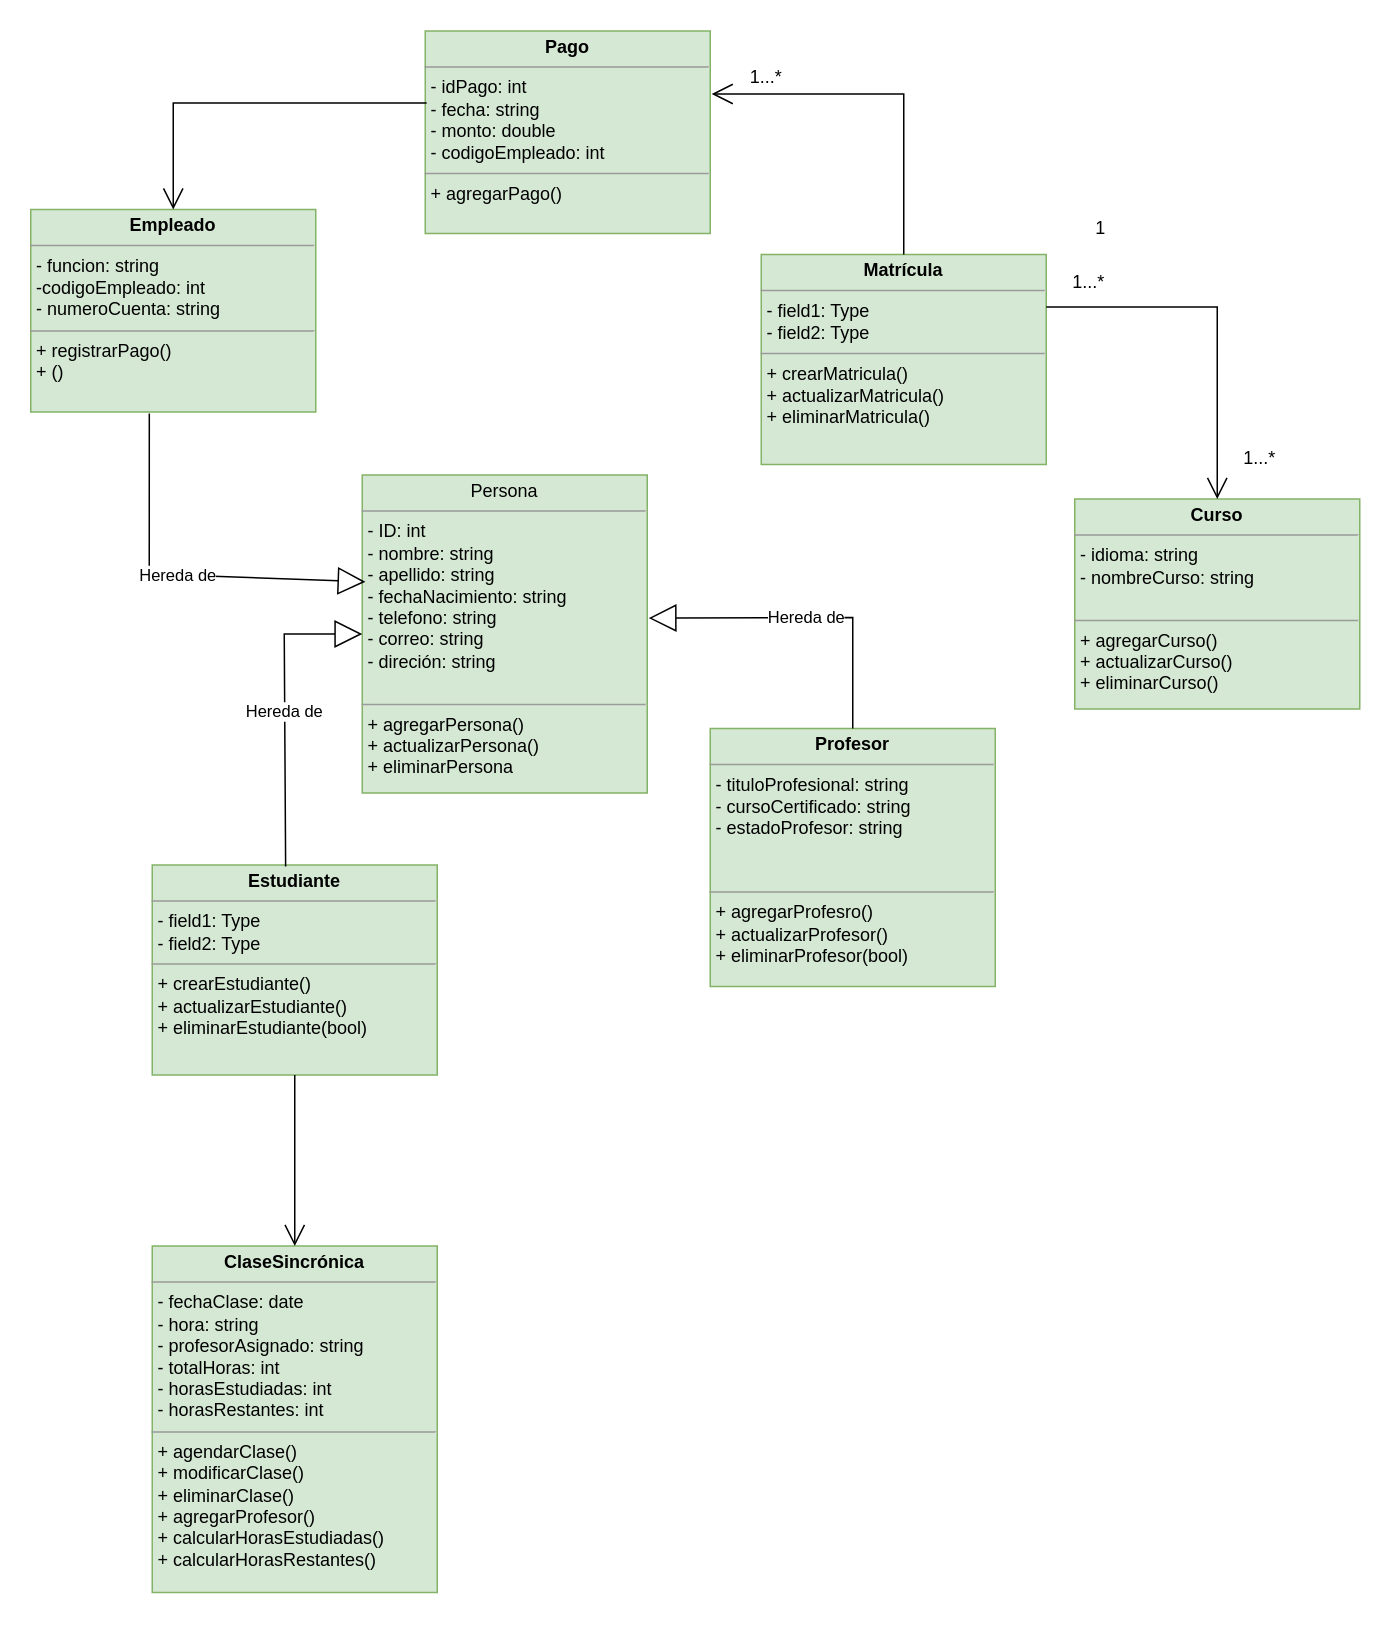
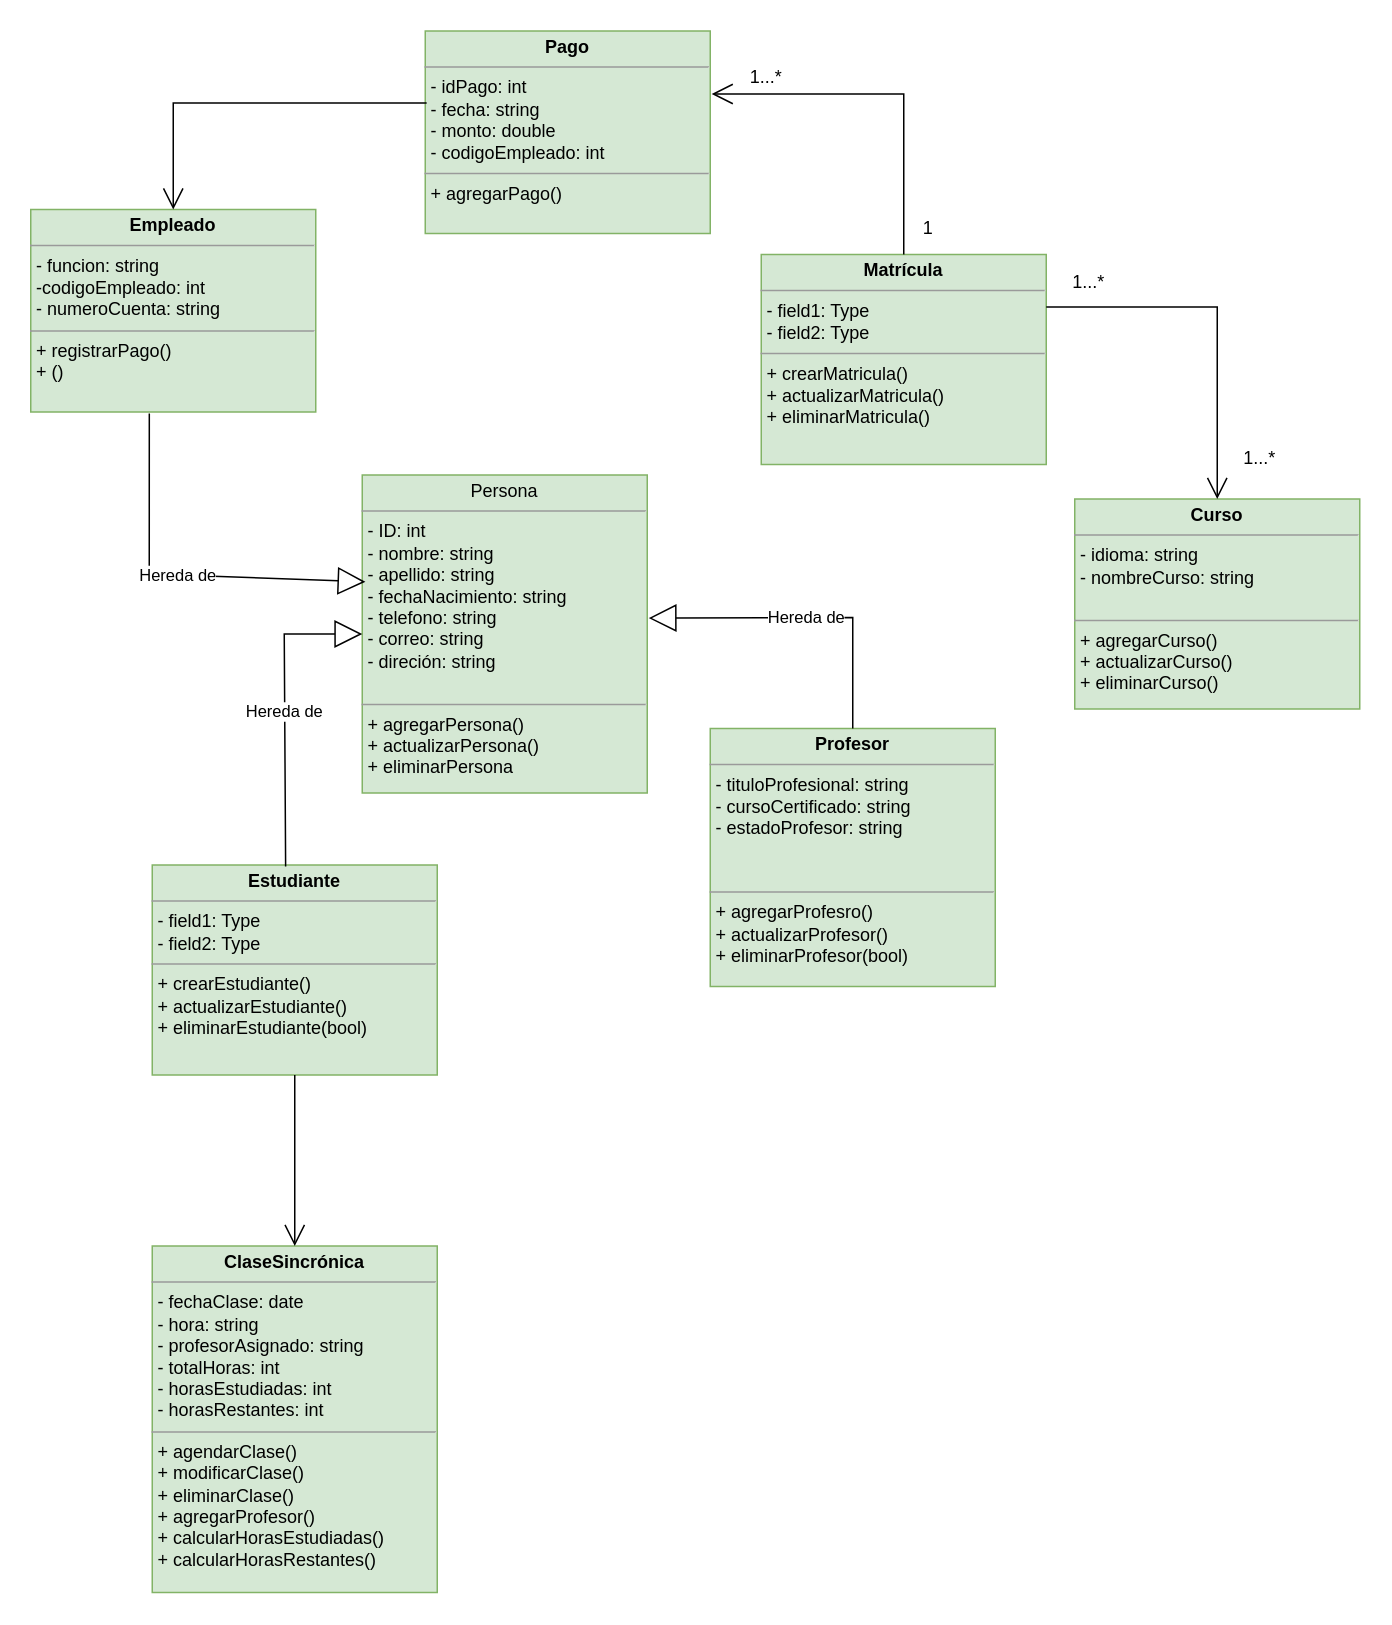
node "1": moved (1100, 229) -> (927, 229)
